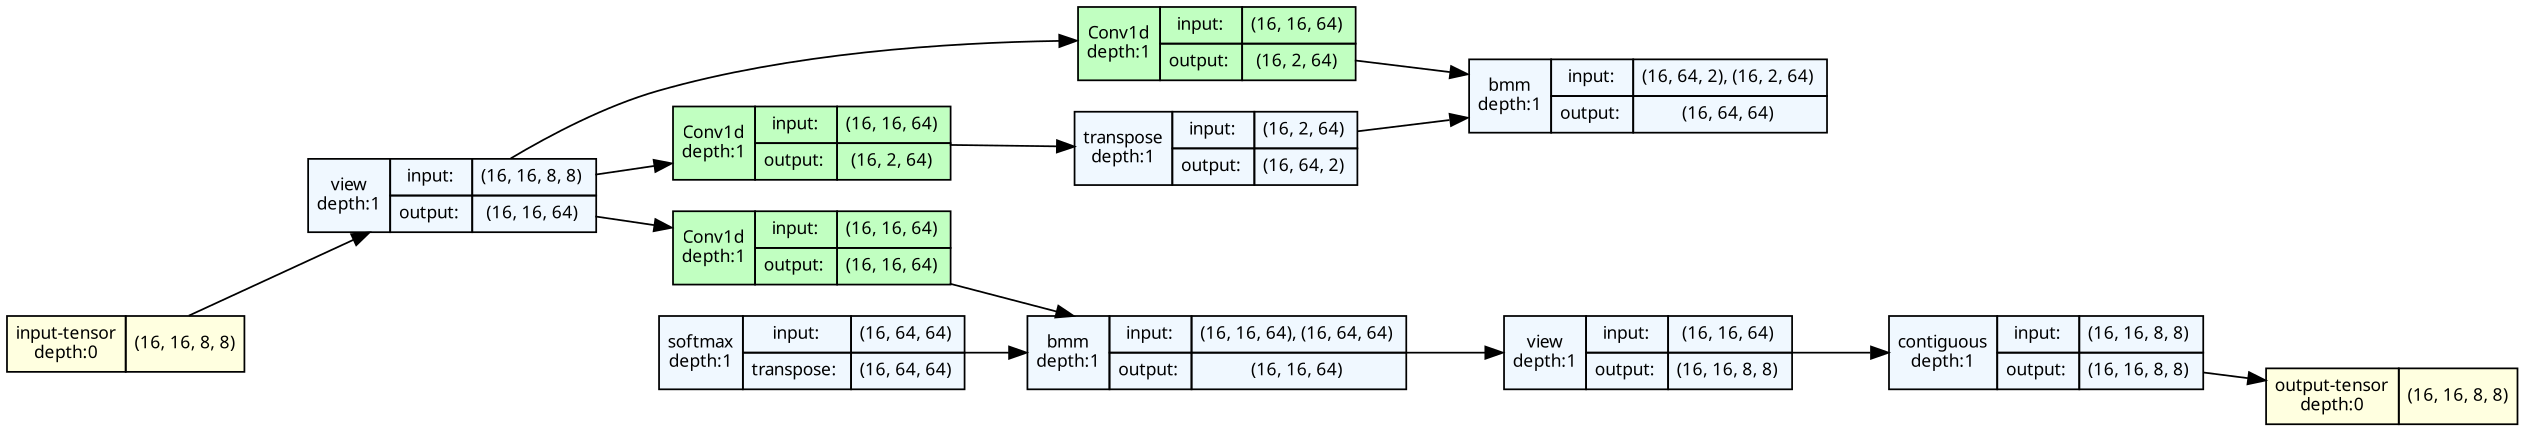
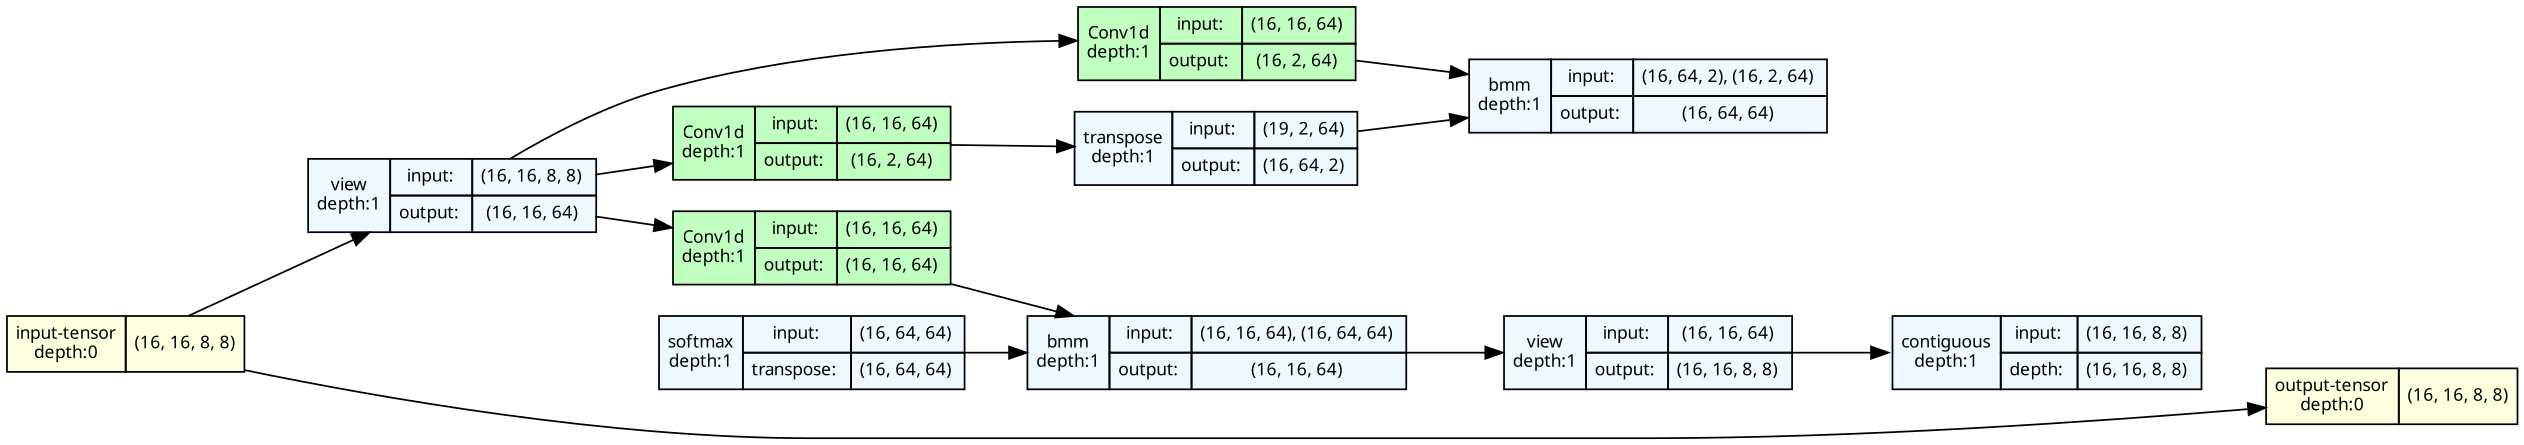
node "transpose": text "(16, 2, 64)" -> "(19, 2, 64)"
node "contiguous": text "output:" -> "depth:"
edge "contiguous" -> "output-tensor": now "input-tensor" -> "output-tensor"
